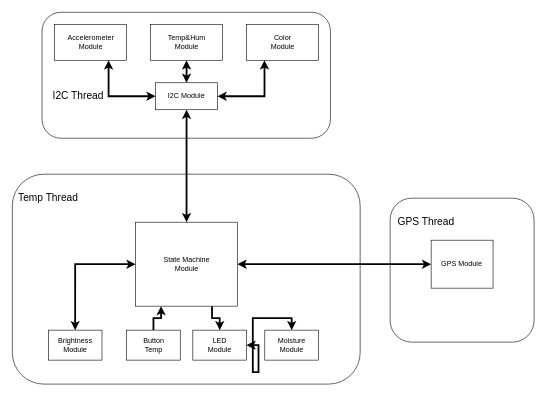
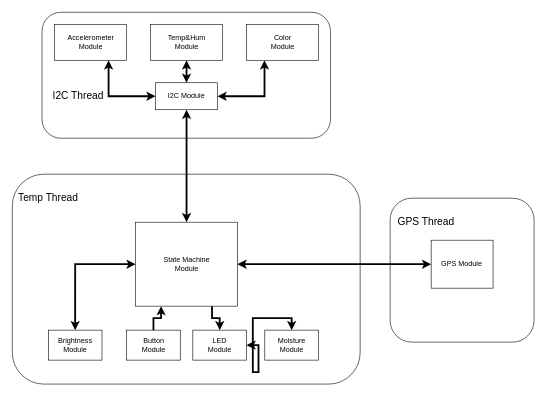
node "Button Temp": label "Button Temp" -> "Button Module"
